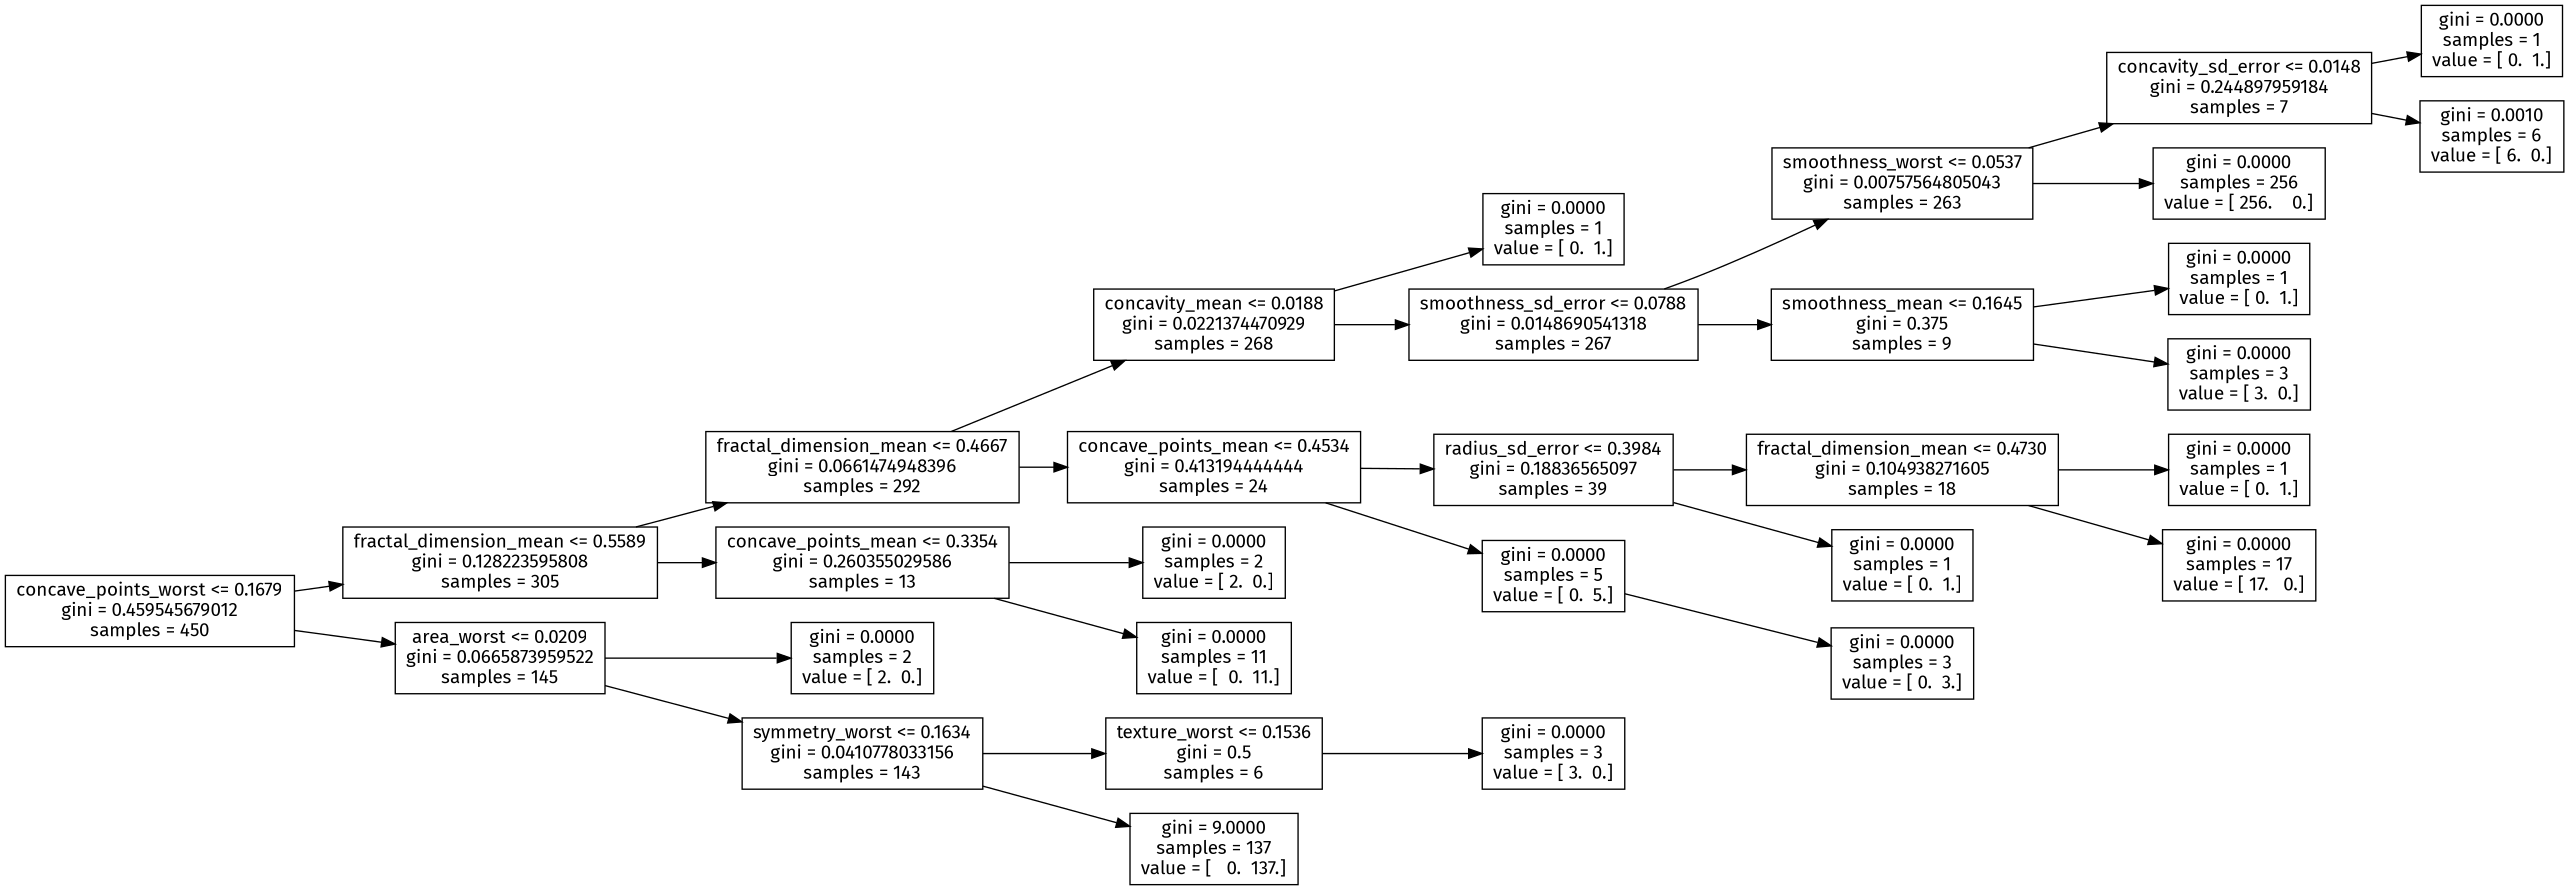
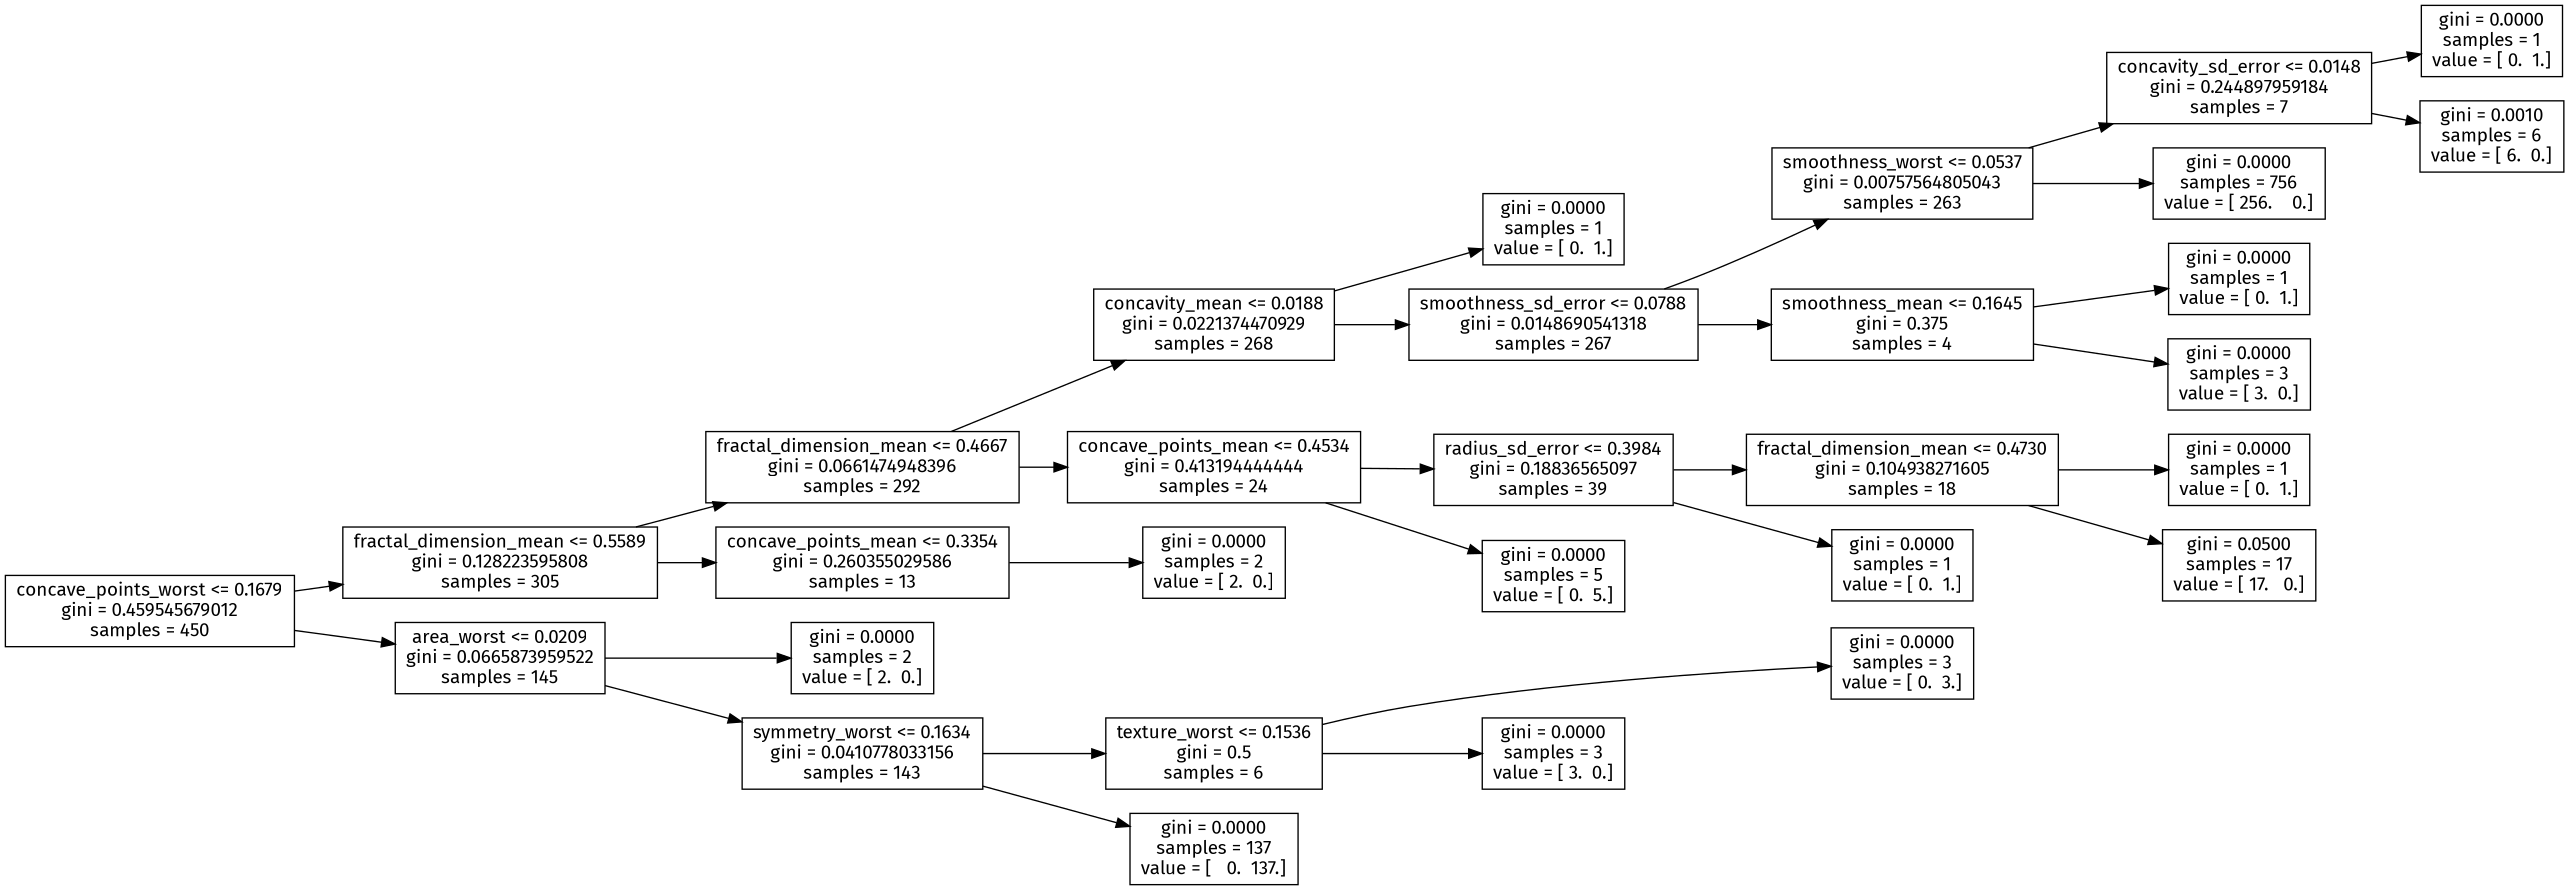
node "gini = 0.0000 samples = 256 value = [ 256.    0.]": label "gini = 0.0000 samples = 256 value = [ 256.    0.]" -> "gini = 0.0000 samples = 756 value = [ 256.    0.]"
node "smoothness_mean <= 0.1645 gini = 0.375 samples = 9": label "smoothness_mean <= 0.1645 gini = 0.375 samples = 9" -> "smoothness_mean <= 0.1645 gini = 0.375 samples = 4"
node "gini = 0.0000 samples = 17 value = [ 17.   0.]": label "gini = 0.0000 samples = 17 value = [ 17.   0.]" -> "gini = 0.0500 samples = 17 value = [ 17.   0.]"
edge "gini = 0.0000 samples = 5 value = [ 0.  5.]" -> "gini = 0.0000 samples = 3 value = [ 0.  3.]": now "texture_worst <= 0.1536 gini = 0.5 samples = 6" -> "gini = 0.0000 samples = 3 value = [ 0.  3.]"
node "gini = 0.0000 samples = 11 value = [  0.  11.]": removed
node "gini = 9.0000 samples = 137 value = [   0.  137.]": label "gini = 9.0000 samples = 137 value = [   0.  137.]" -> "gini = 0.0000 samples = 137 value = [   0.  137.]"
